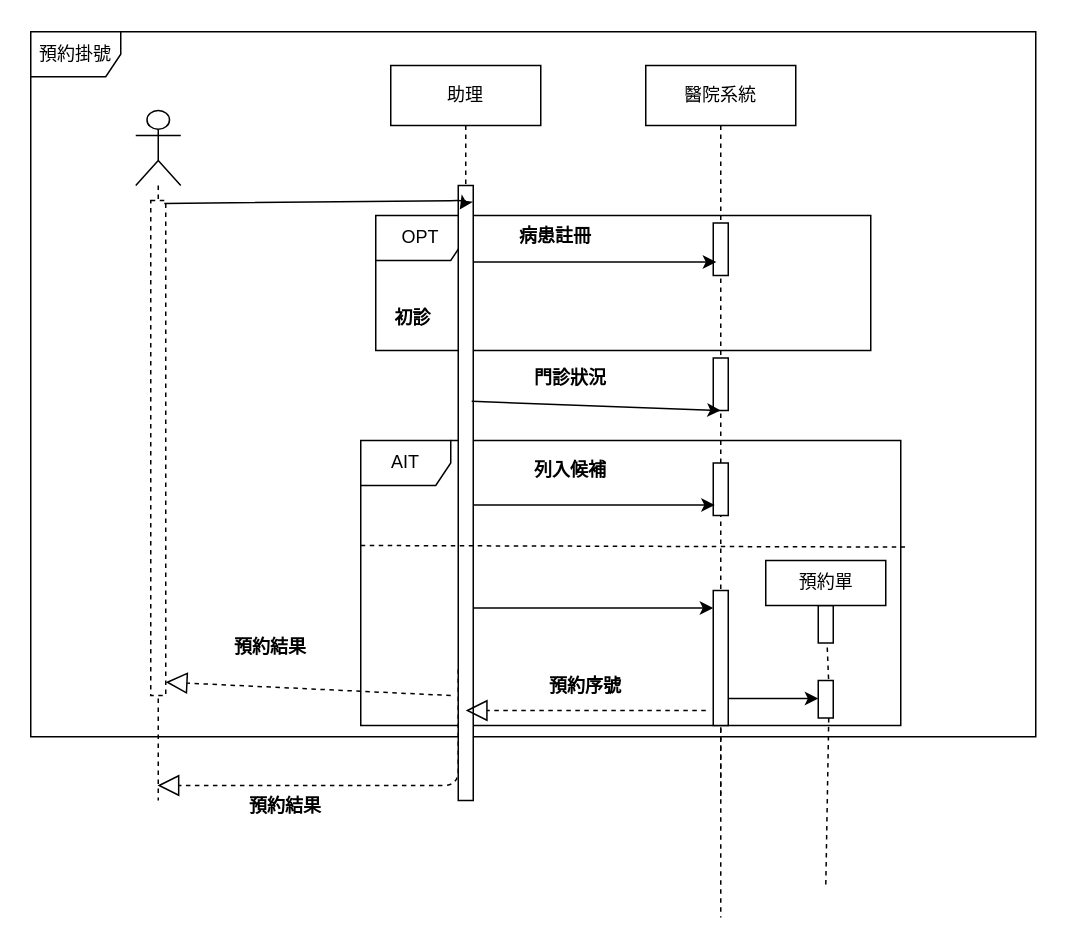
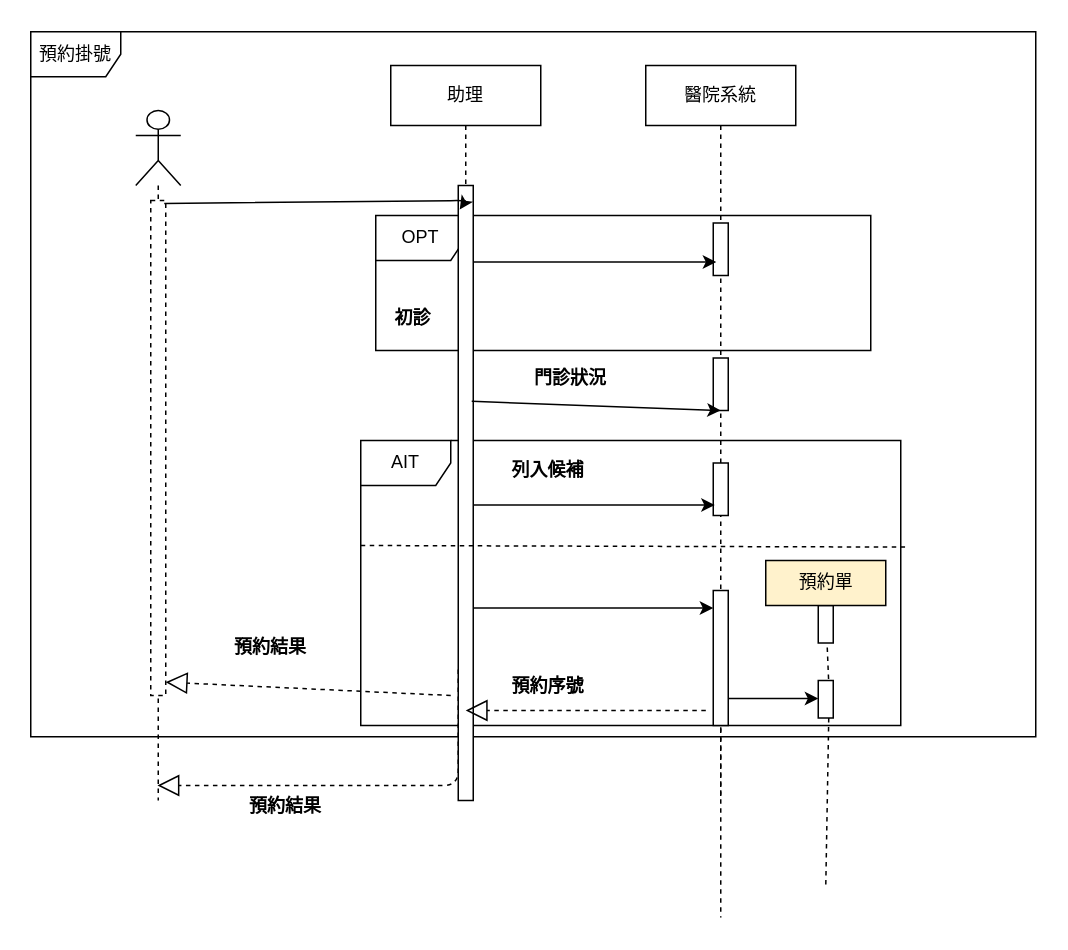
node "病患註冊": removed
node "列入候補": moved (571, 469) -> (548, 469)
node "預約單": fillcolor #ffffff -> #fff2cc
node "預約序號": moved (586, 685) -> (548, 685)
